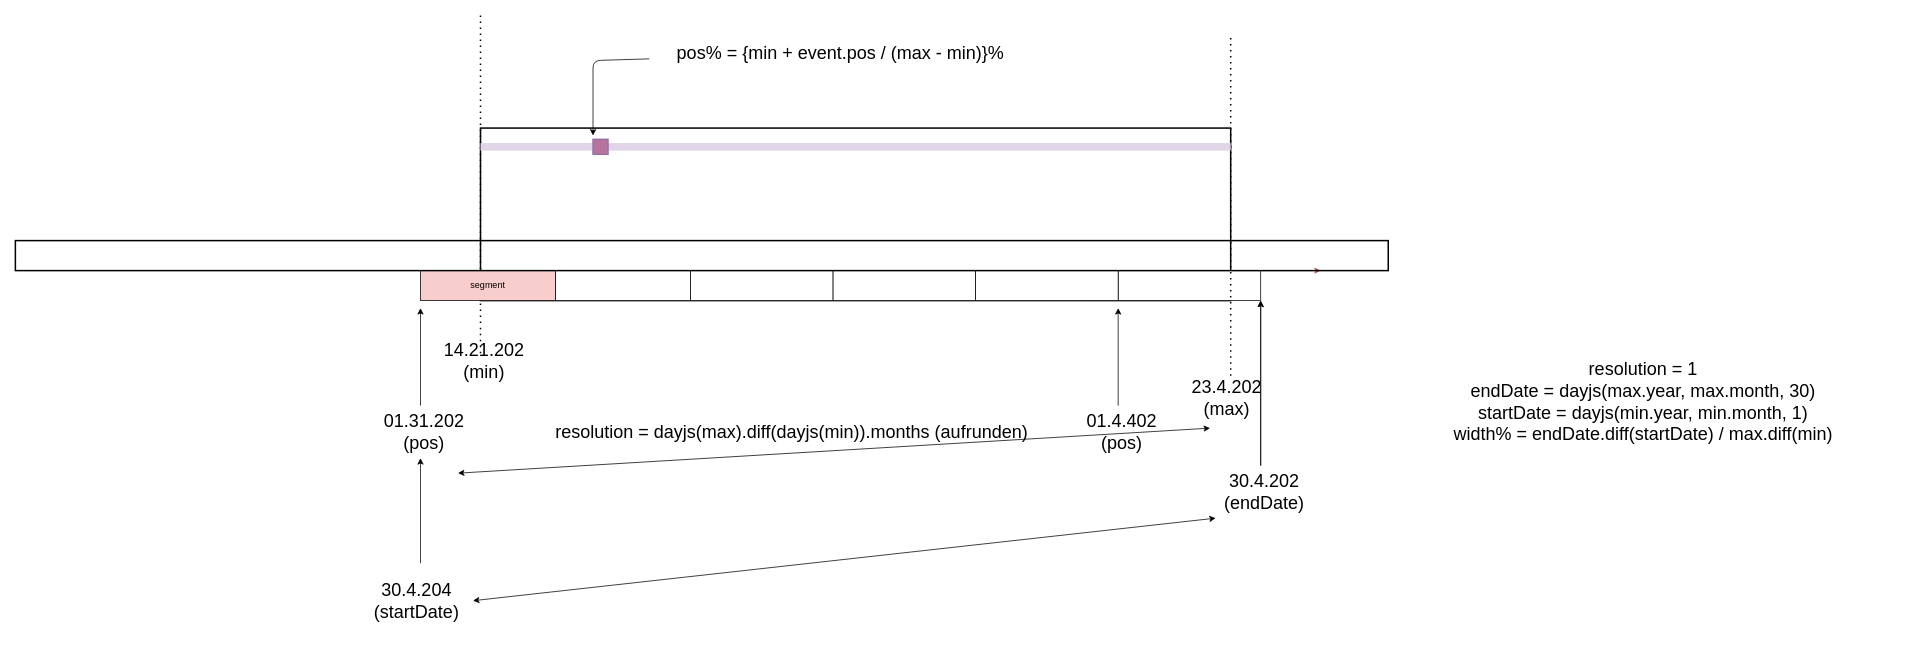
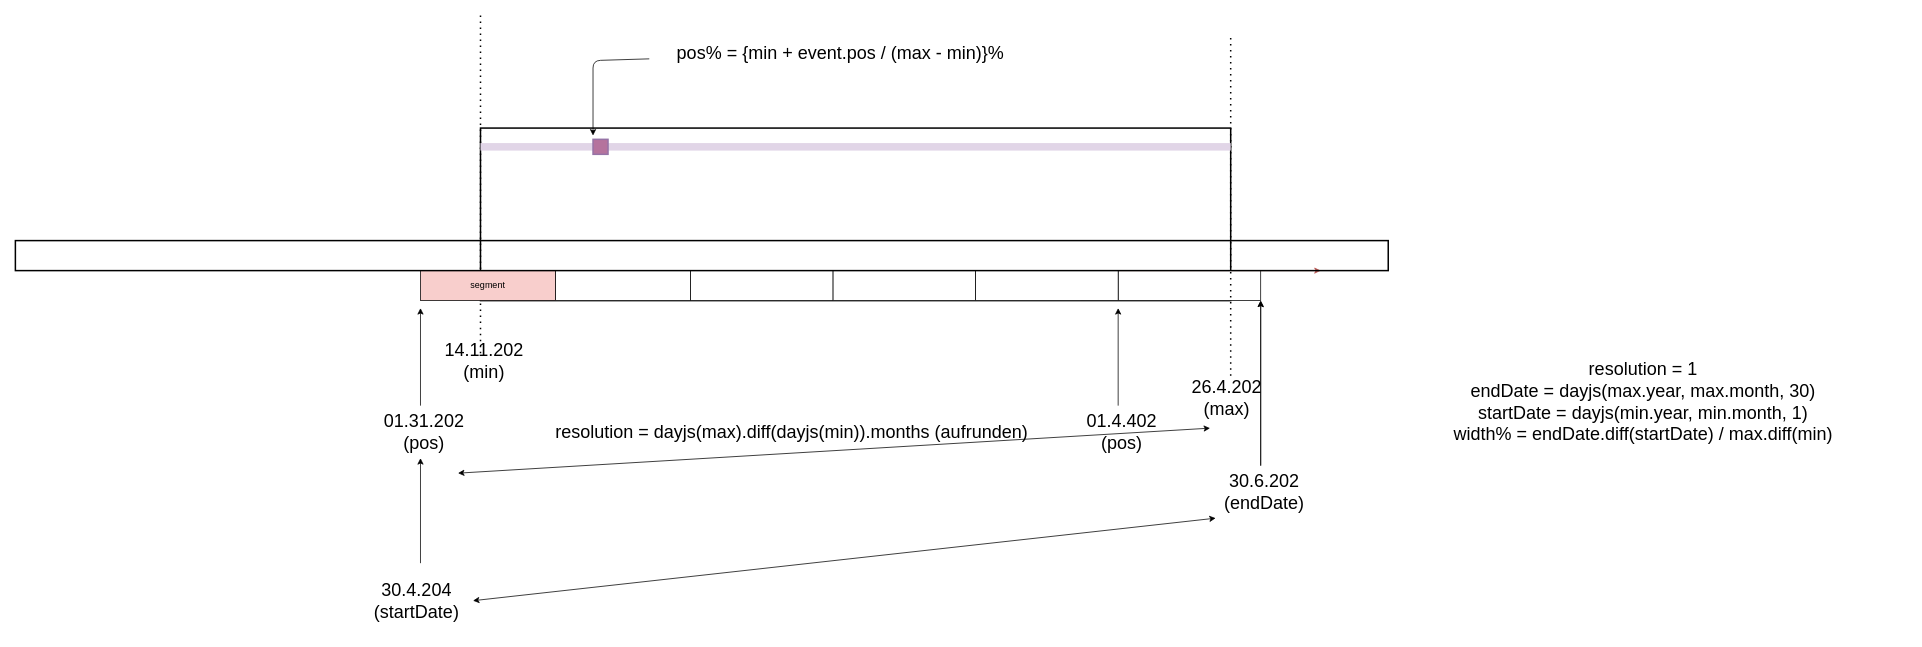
node "14.21.202 (min)": label "14.21.202 (min)" -> "14.11.202 (min)"
node "23.4.202 (max)": label "23.4.202 (max)" -> "26.4.202 (max)"
node "30.4.202 (endDate)": label "30.4.202 (endDate)" -> "30.6.202 (endDate)"
